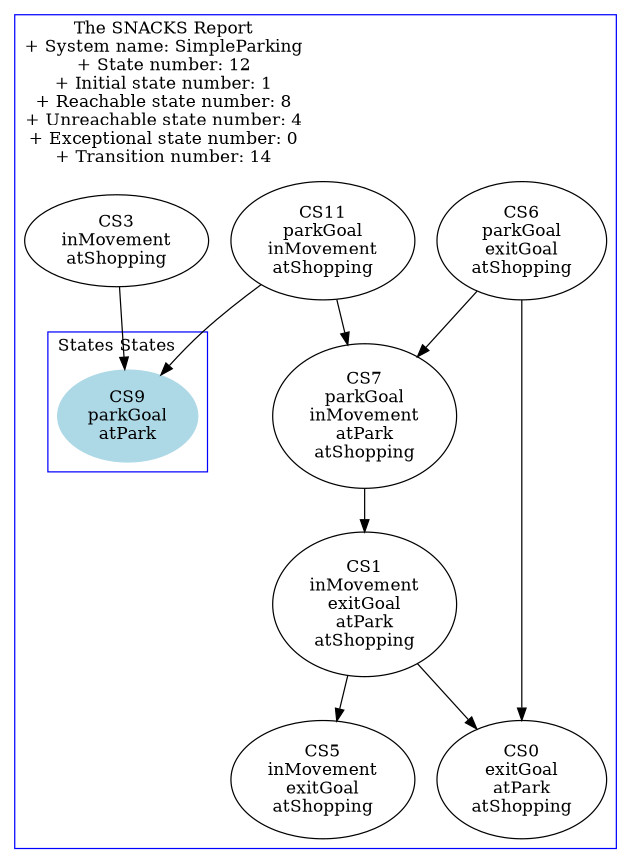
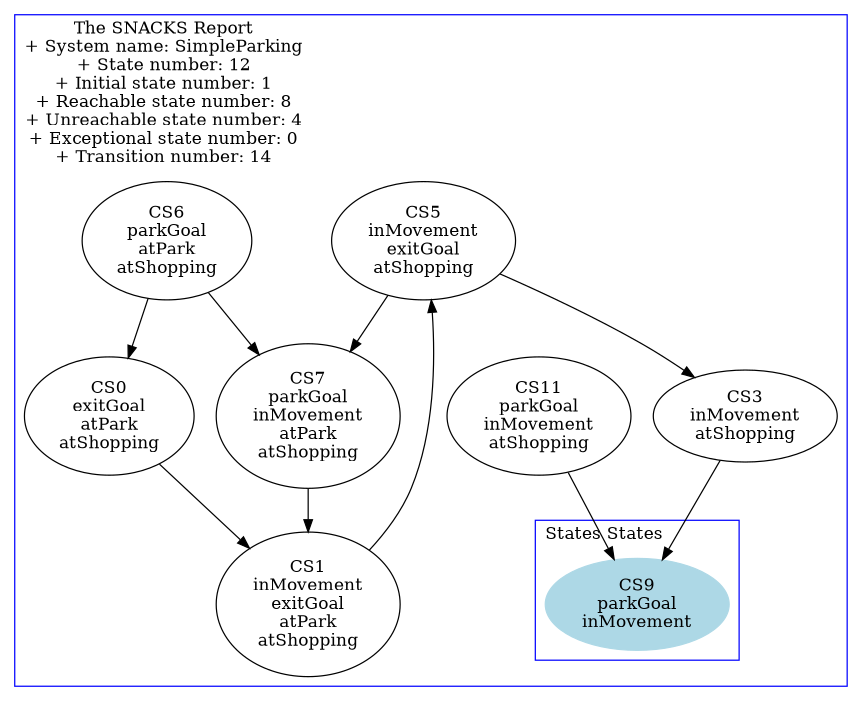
node "CS6 parkGoal exitGoal atShopping": label "CS6 parkGoal exitGoal atShopping" -> "CS6 parkGoal atPark atShopping"
edge "CS11 parkGoal inMovement atShopping" -> "CS7 parkGoal inMovement atPark atShopping": now "CS5 inMovement exitGoal atShopping" -> "CS7 parkGoal inMovement atPark atShopping"
edge "CS5 inMovement exitGoal atShopping" -> "CS3 inMovement atShopping": added
node "CS9 parkGoal atPark": label "CS9 parkGoal atPark" -> "CS9 parkGoal inMovement"
edge "CS1 inMovement exitGoal atPark atShopping" -> "CS0 exitGoal atPark atShopping": reversed
